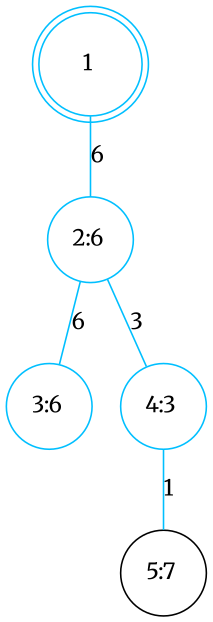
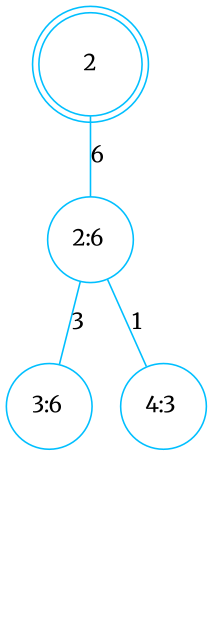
node "1": label "1" -> "2"
edge "2:6" -- "3:6": label "6" -> "3"
edge "2:6" -- "4:3": label "3" -> "1"
node "5:7": removed
